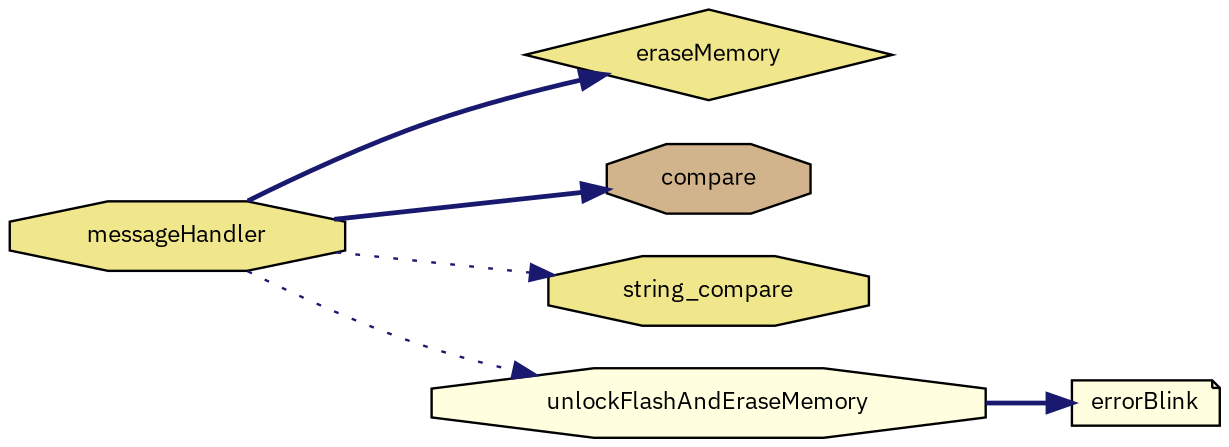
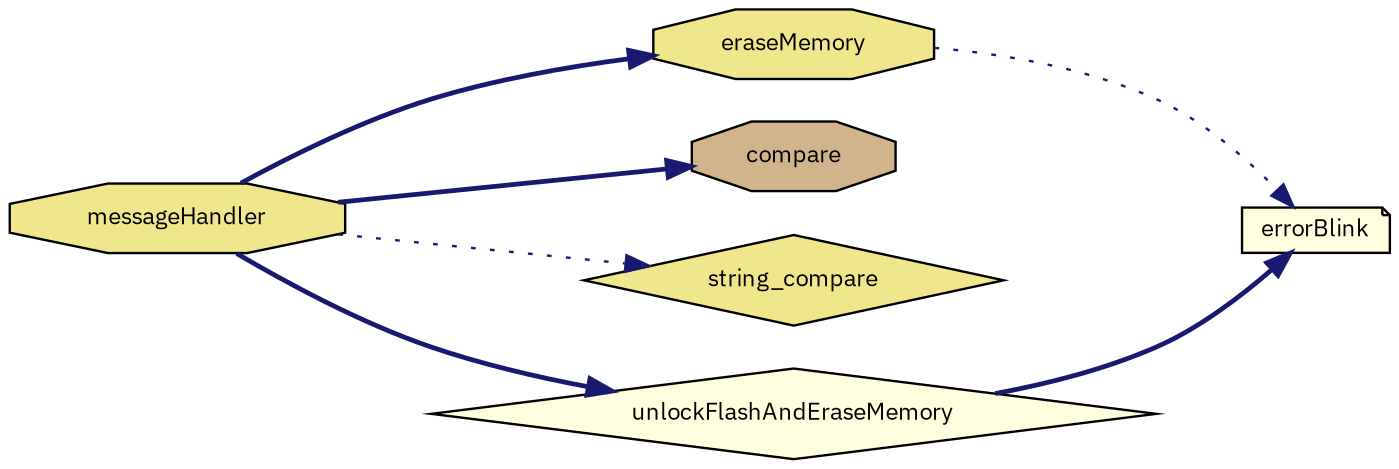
node "eraseMemory": shape diamond -> octagon
edge "eraseMemory" -> "errorBlink": added
node "string_compare": shape octagon -> diamond
edge "messageHandler" -> "unlockFlashAndEraseMemory": style dotted -> bold
node "unlockFlashAndEraseMemory": shape octagon -> diamond
